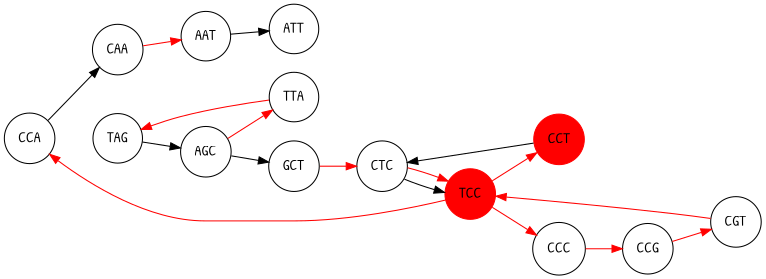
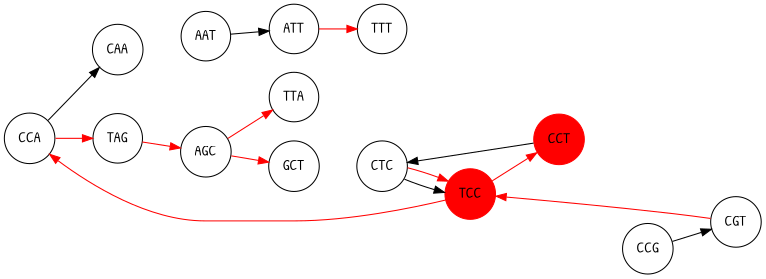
node "TTT": added
edge "CAA" -> "AAT": removed
edge "TTA" -> "TAG": now "CCA" -> "TAG"
edge "TAG" -> "AGC": color black -> red
edge "AGC" -> "GCT": color black -> red
edge "GCT" -> "CTC": removed
edge "CCG" -> "CGT": color red -> black
node "CCC": removed
